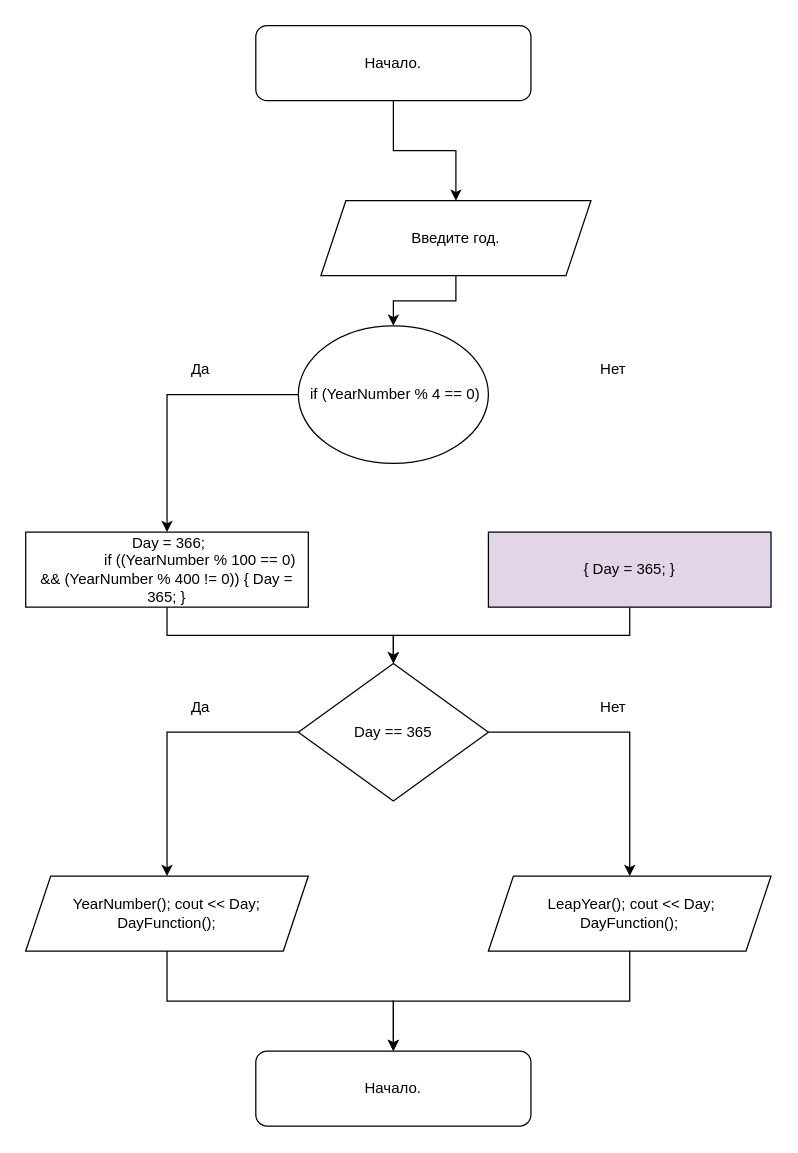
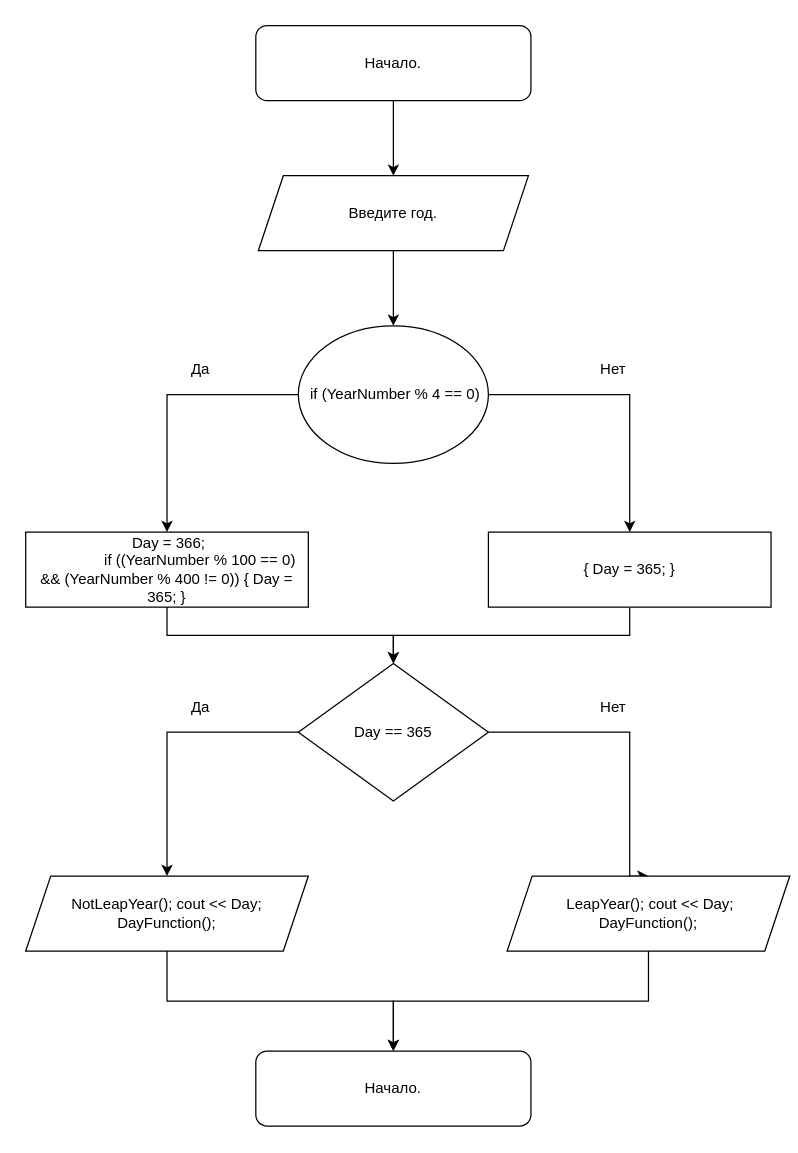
node "Введите год.": moved (456, 238) -> (393, 213)
edge "if (YearNumber % 4 == 0)" -> "{ Day = 365; }": added
node "{ Day = 365; }": fillcolor #e1d5e7 -> #ffffff
node "YearNumber(); cout << Day; DayFunction();": label "YearNumber(); cout << Day; DayFunction();" -> "NotLeapYear(); cout << Day; DayFunction();"
node "LeapYear(); cout << Day; DayFunction();": moved (629, 913) -> (648, 913)
